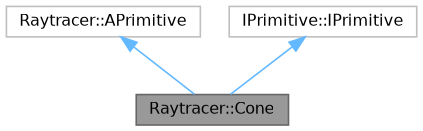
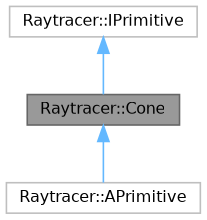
node "IPrimitive::IPrimitive": label "IPrimitive::IPrimitive" -> "Raytracer::IPrimitive"
edge "Raytracer::Cone" -> "Raytracer::APrimitive": reversed
